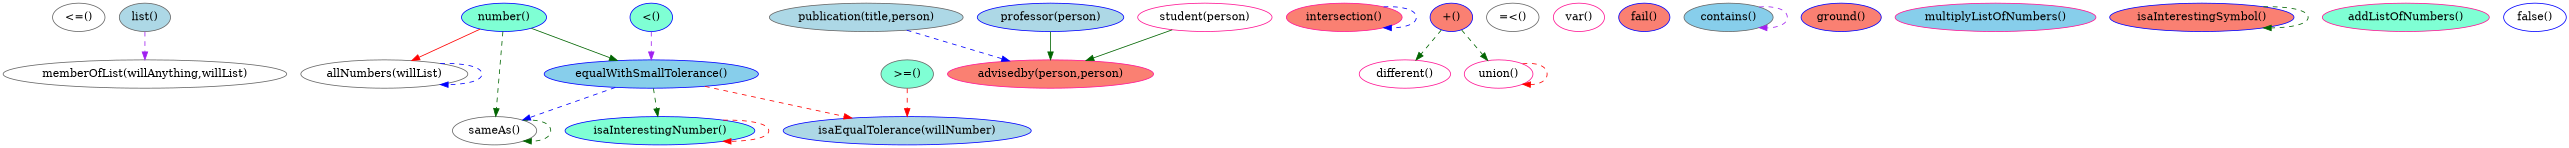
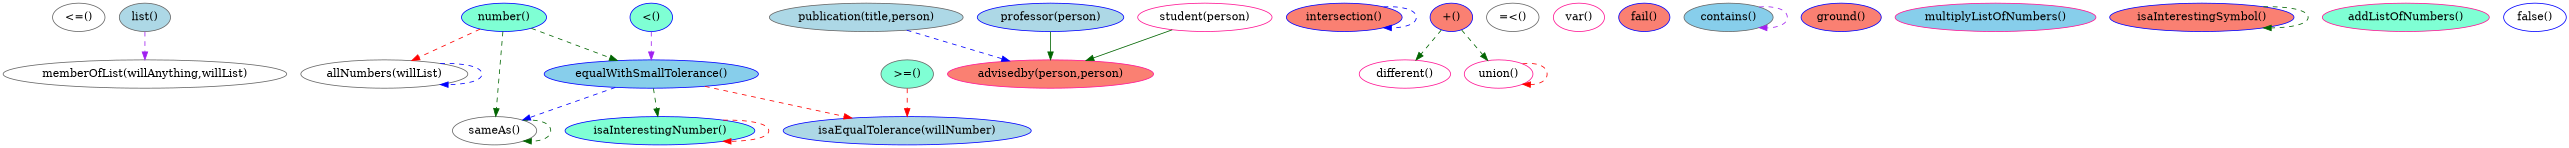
node "intersection()": color deeppink -> blue
edge "number()" -> "allNumbers(willList)": style solid -> dashed
edge "number()" -> "equalWithSmallTolerance()": style solid -> dashed
